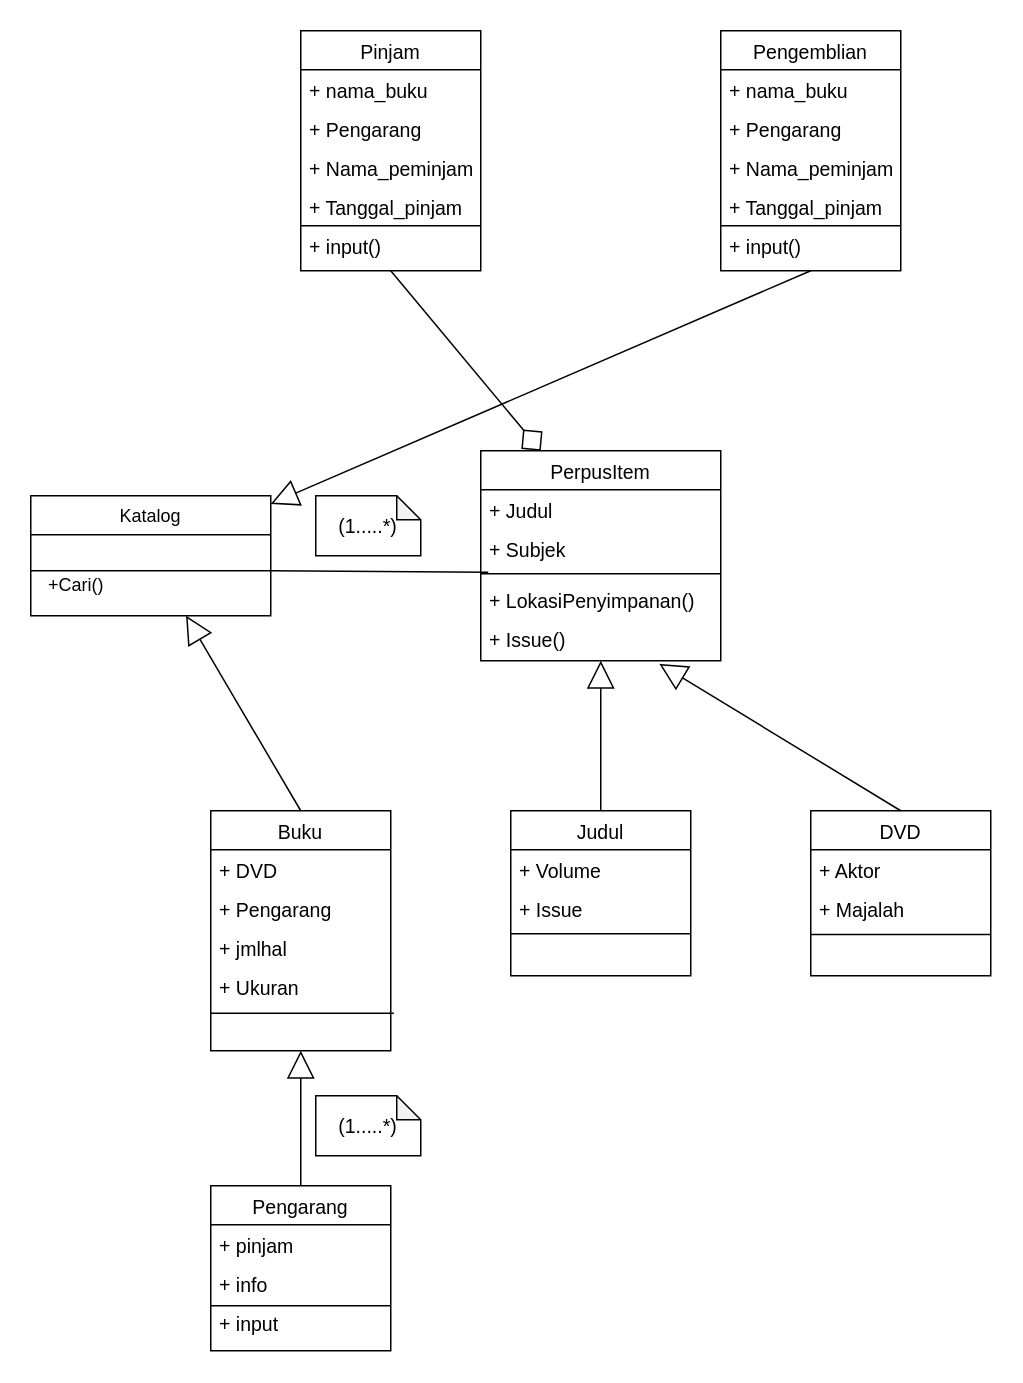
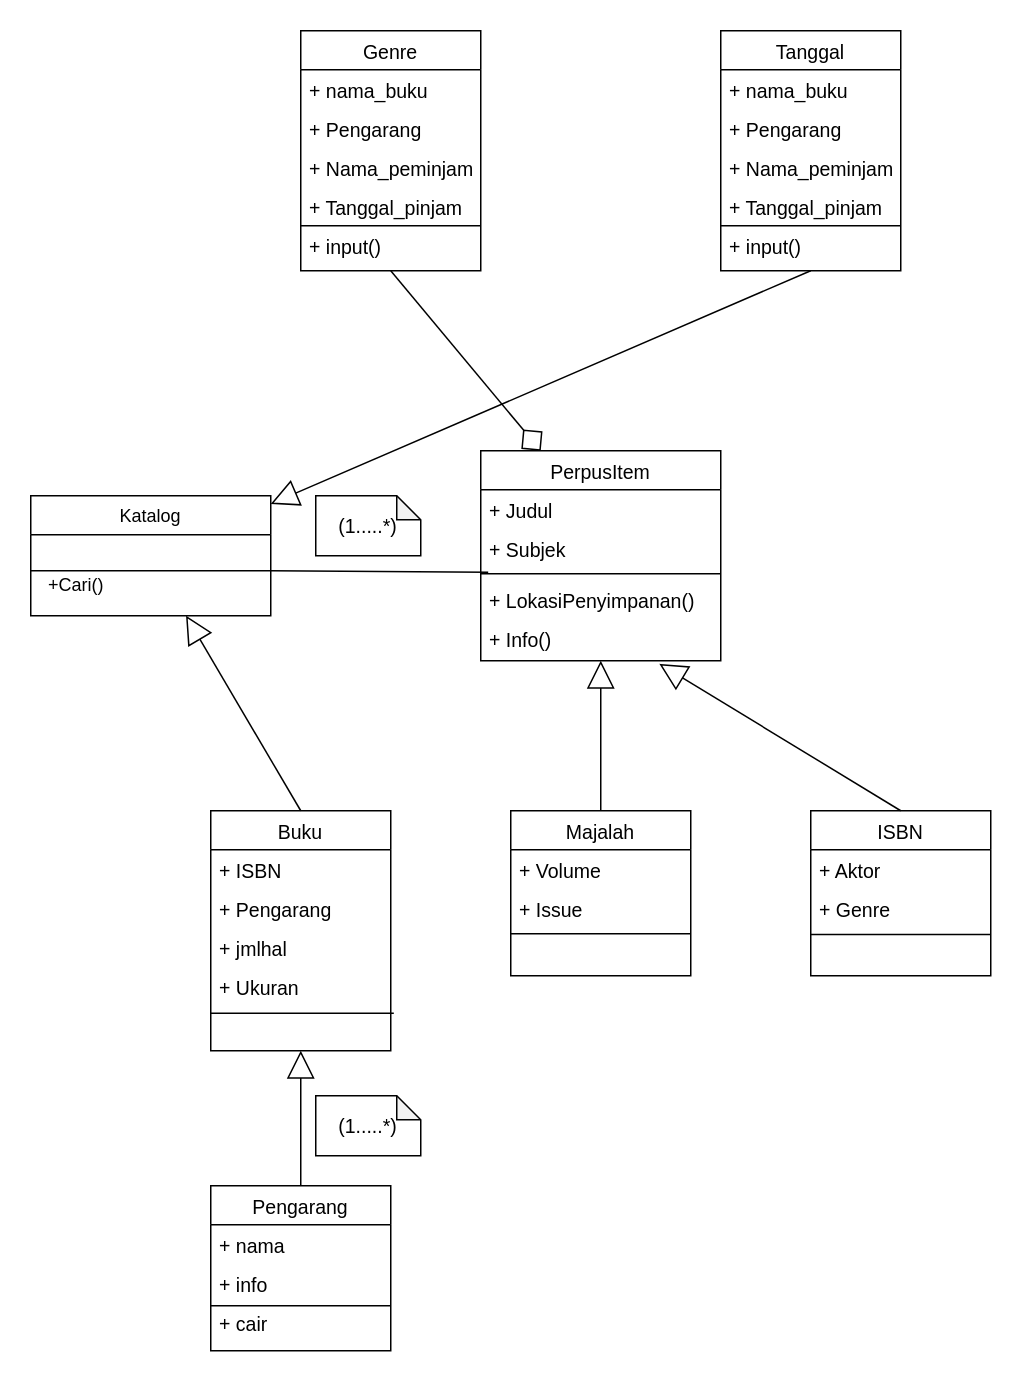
node "Pinjam": label "Pinjam" -> "Genre"
node "Pengemblian": label "Pengemblian" -> "Tanggal"
node "+ Issue()": label "+ Issue()" -> "+ Info()"
node "Judul": label "Judul" -> "Majalah"
node "DVD": label "DVD" -> "ISBN"
node "+ DVD": label "+ DVD" -> "+ ISBN"
node "+ Majalah": label "+ Majalah" -> "+ Genre"
node "+ pinjam": label "+ pinjam" -> "+ nama"
node "+ input": label "+ input" -> "+ cair"
